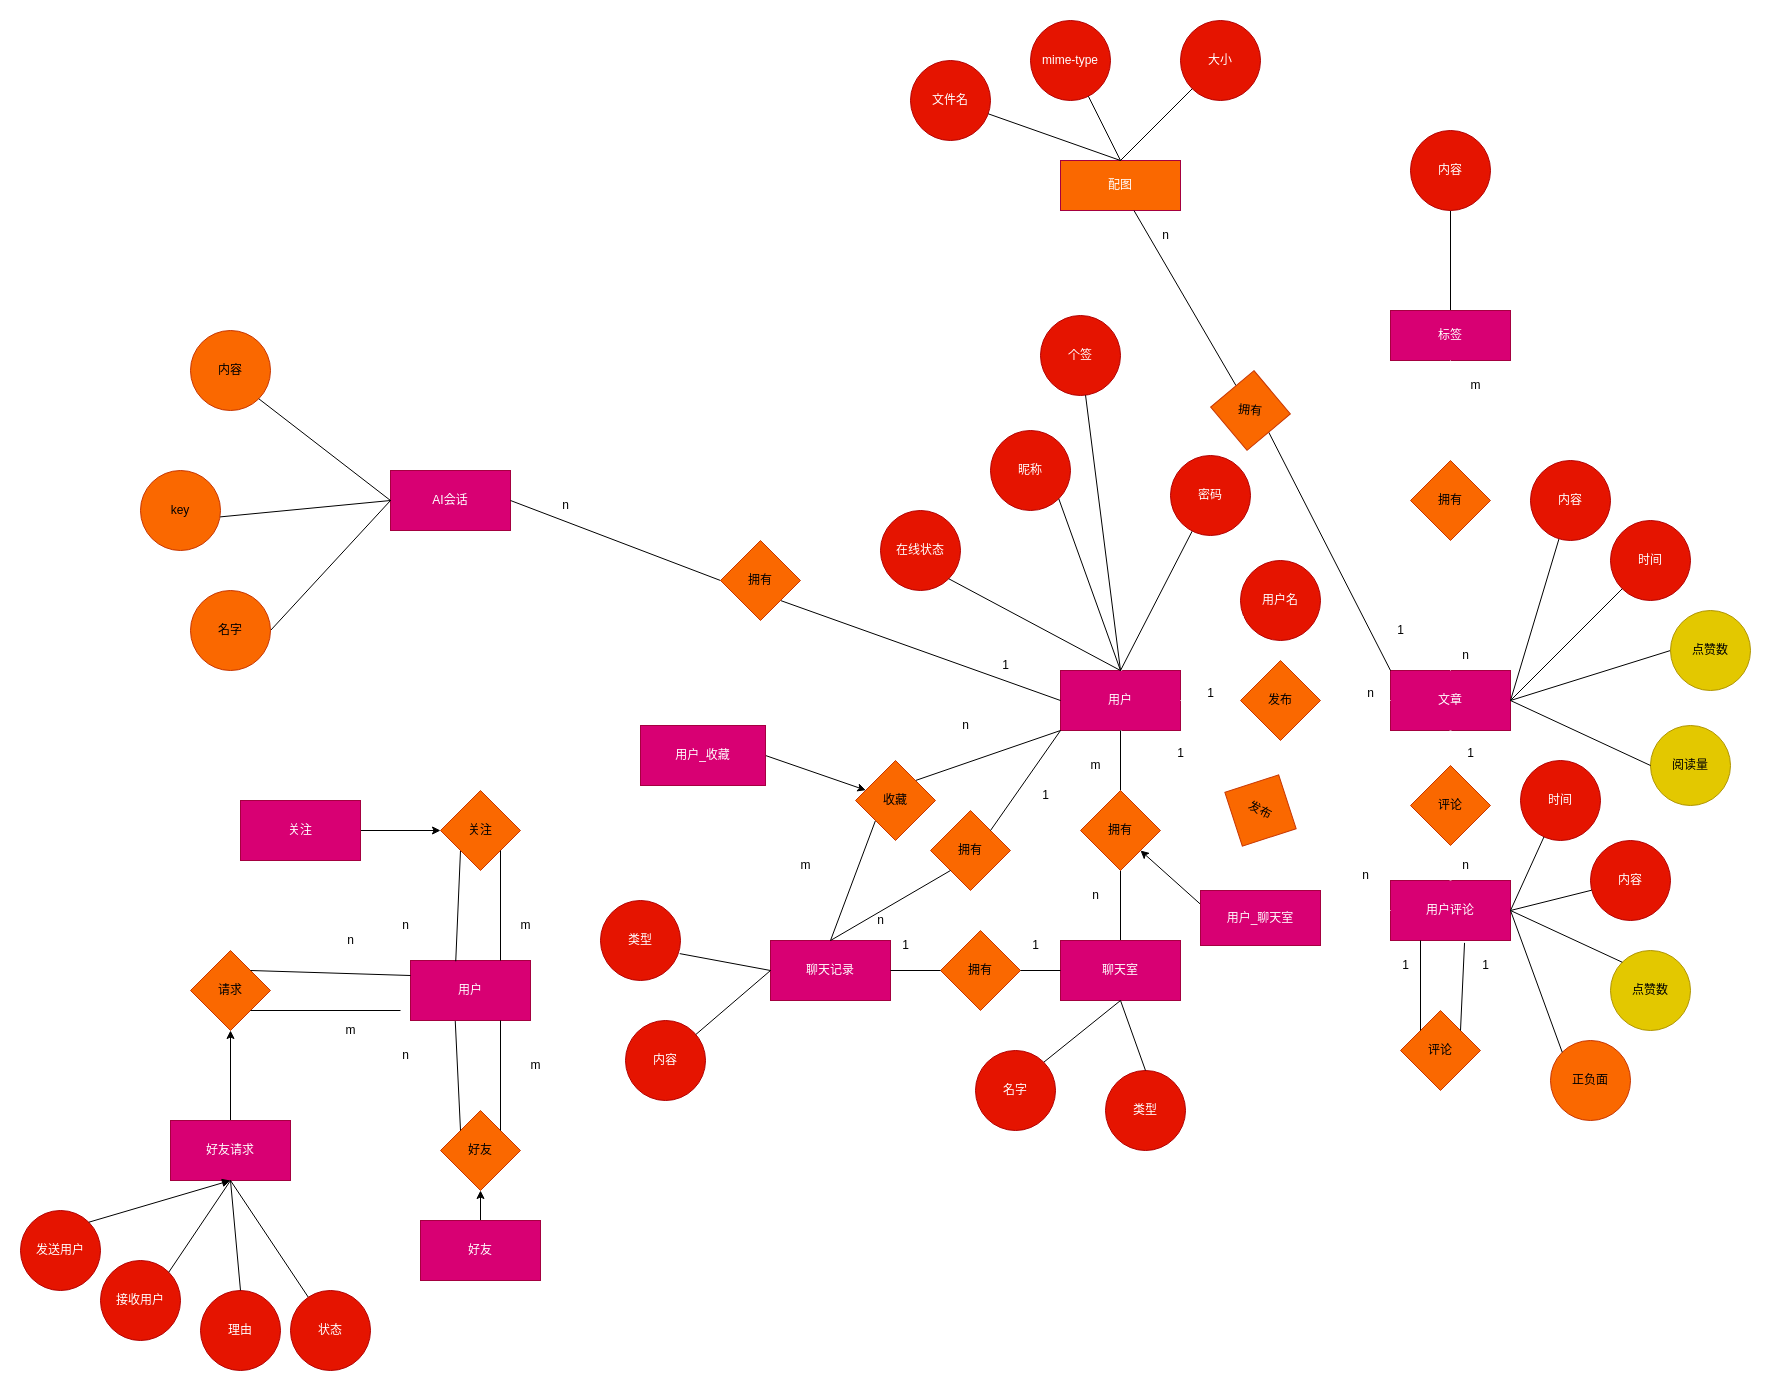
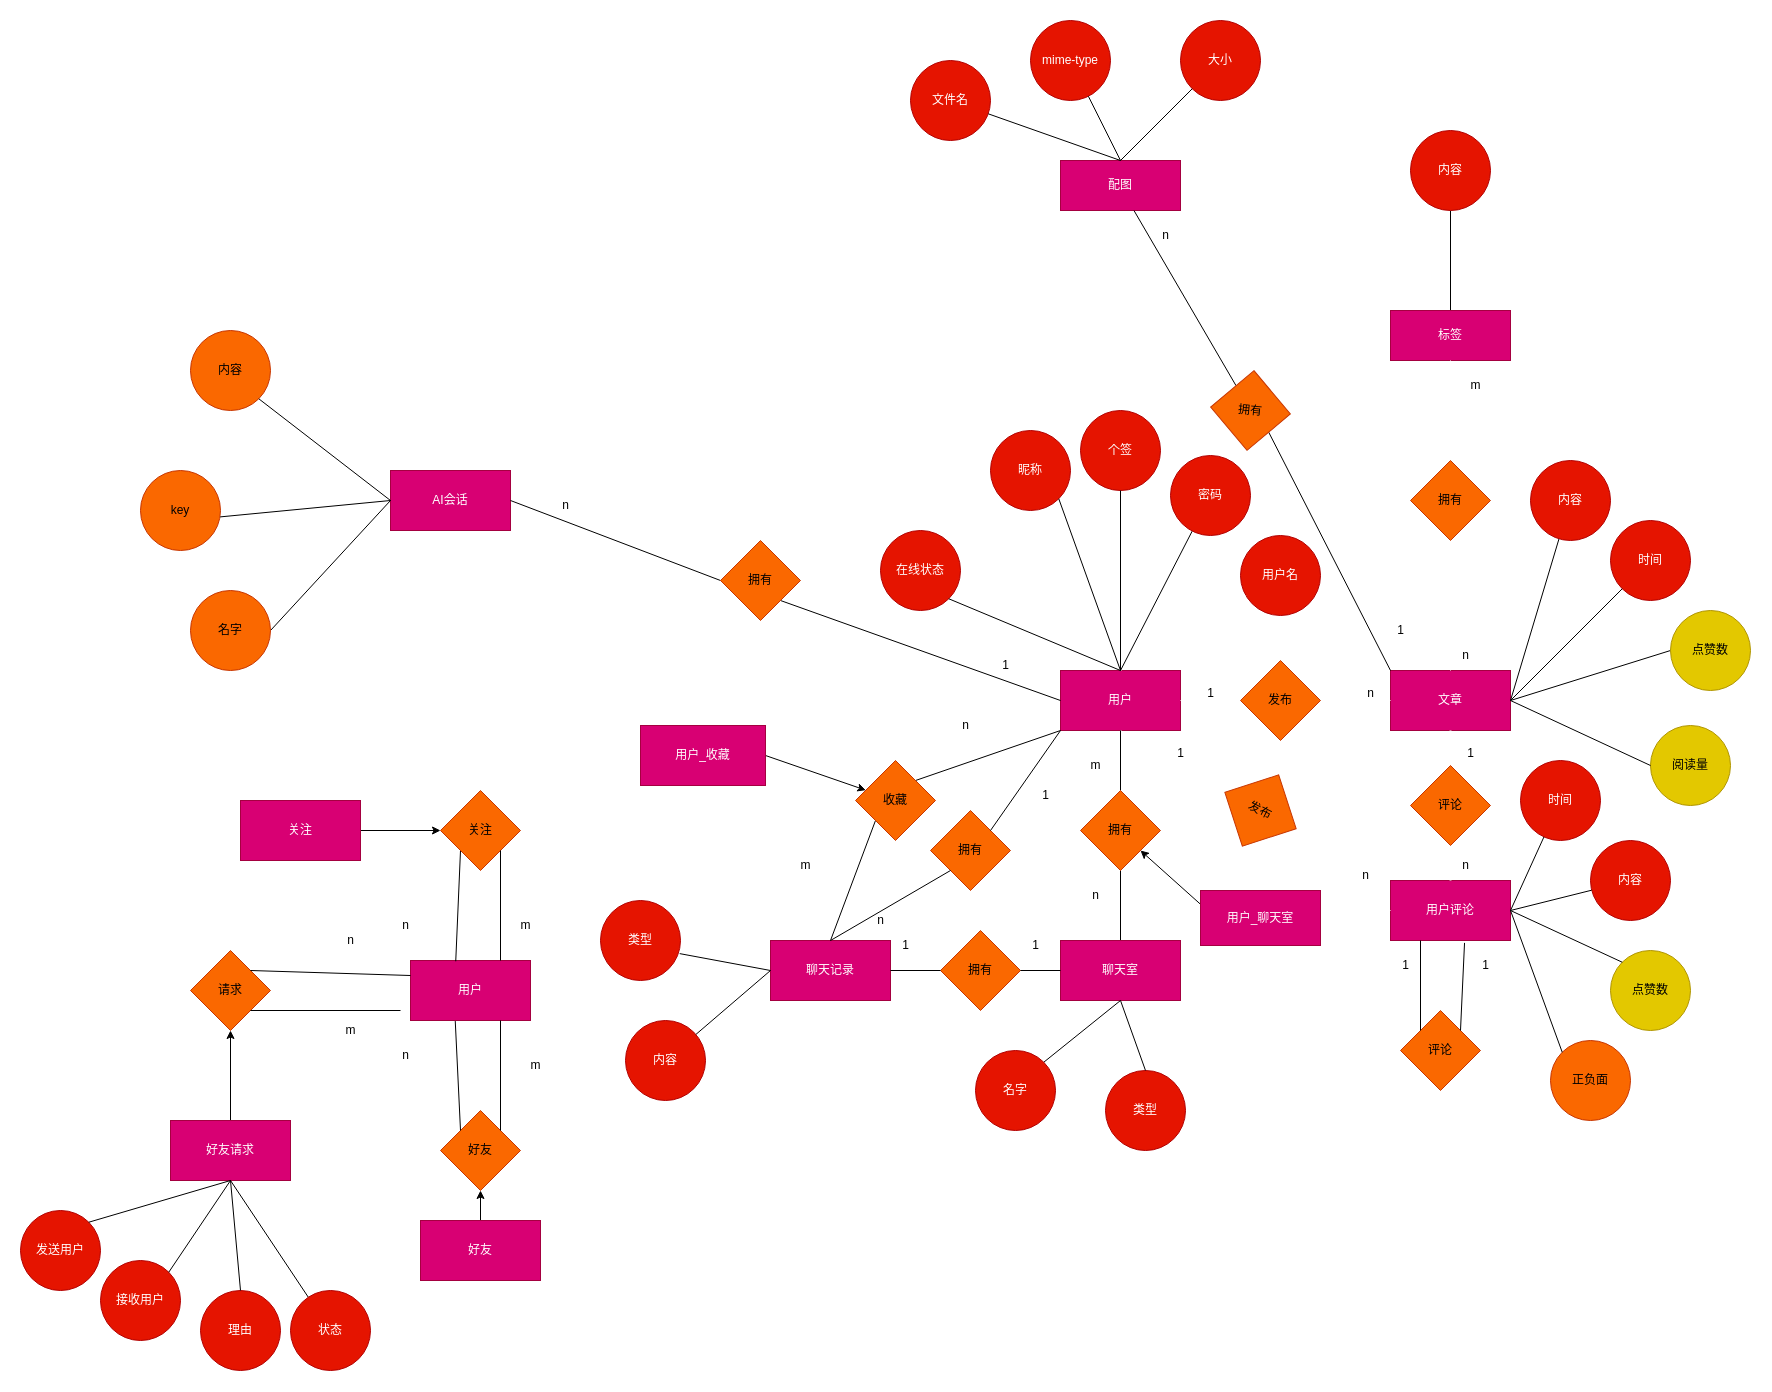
node "配图": fillcolor #fa6800 -> #d80073
node "个签": moved (1081, 356) -> (1121, 451)
node "在线状态": moved (921, 551) -> (921, 571)
node "用户名": moved (1281, 601) -> (1281, 576)
edge "发送用户" -> "好友请求": arrowhead block -> none
